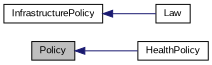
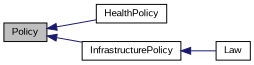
edge "InfrastructurePolicy" -> "Policy": added
